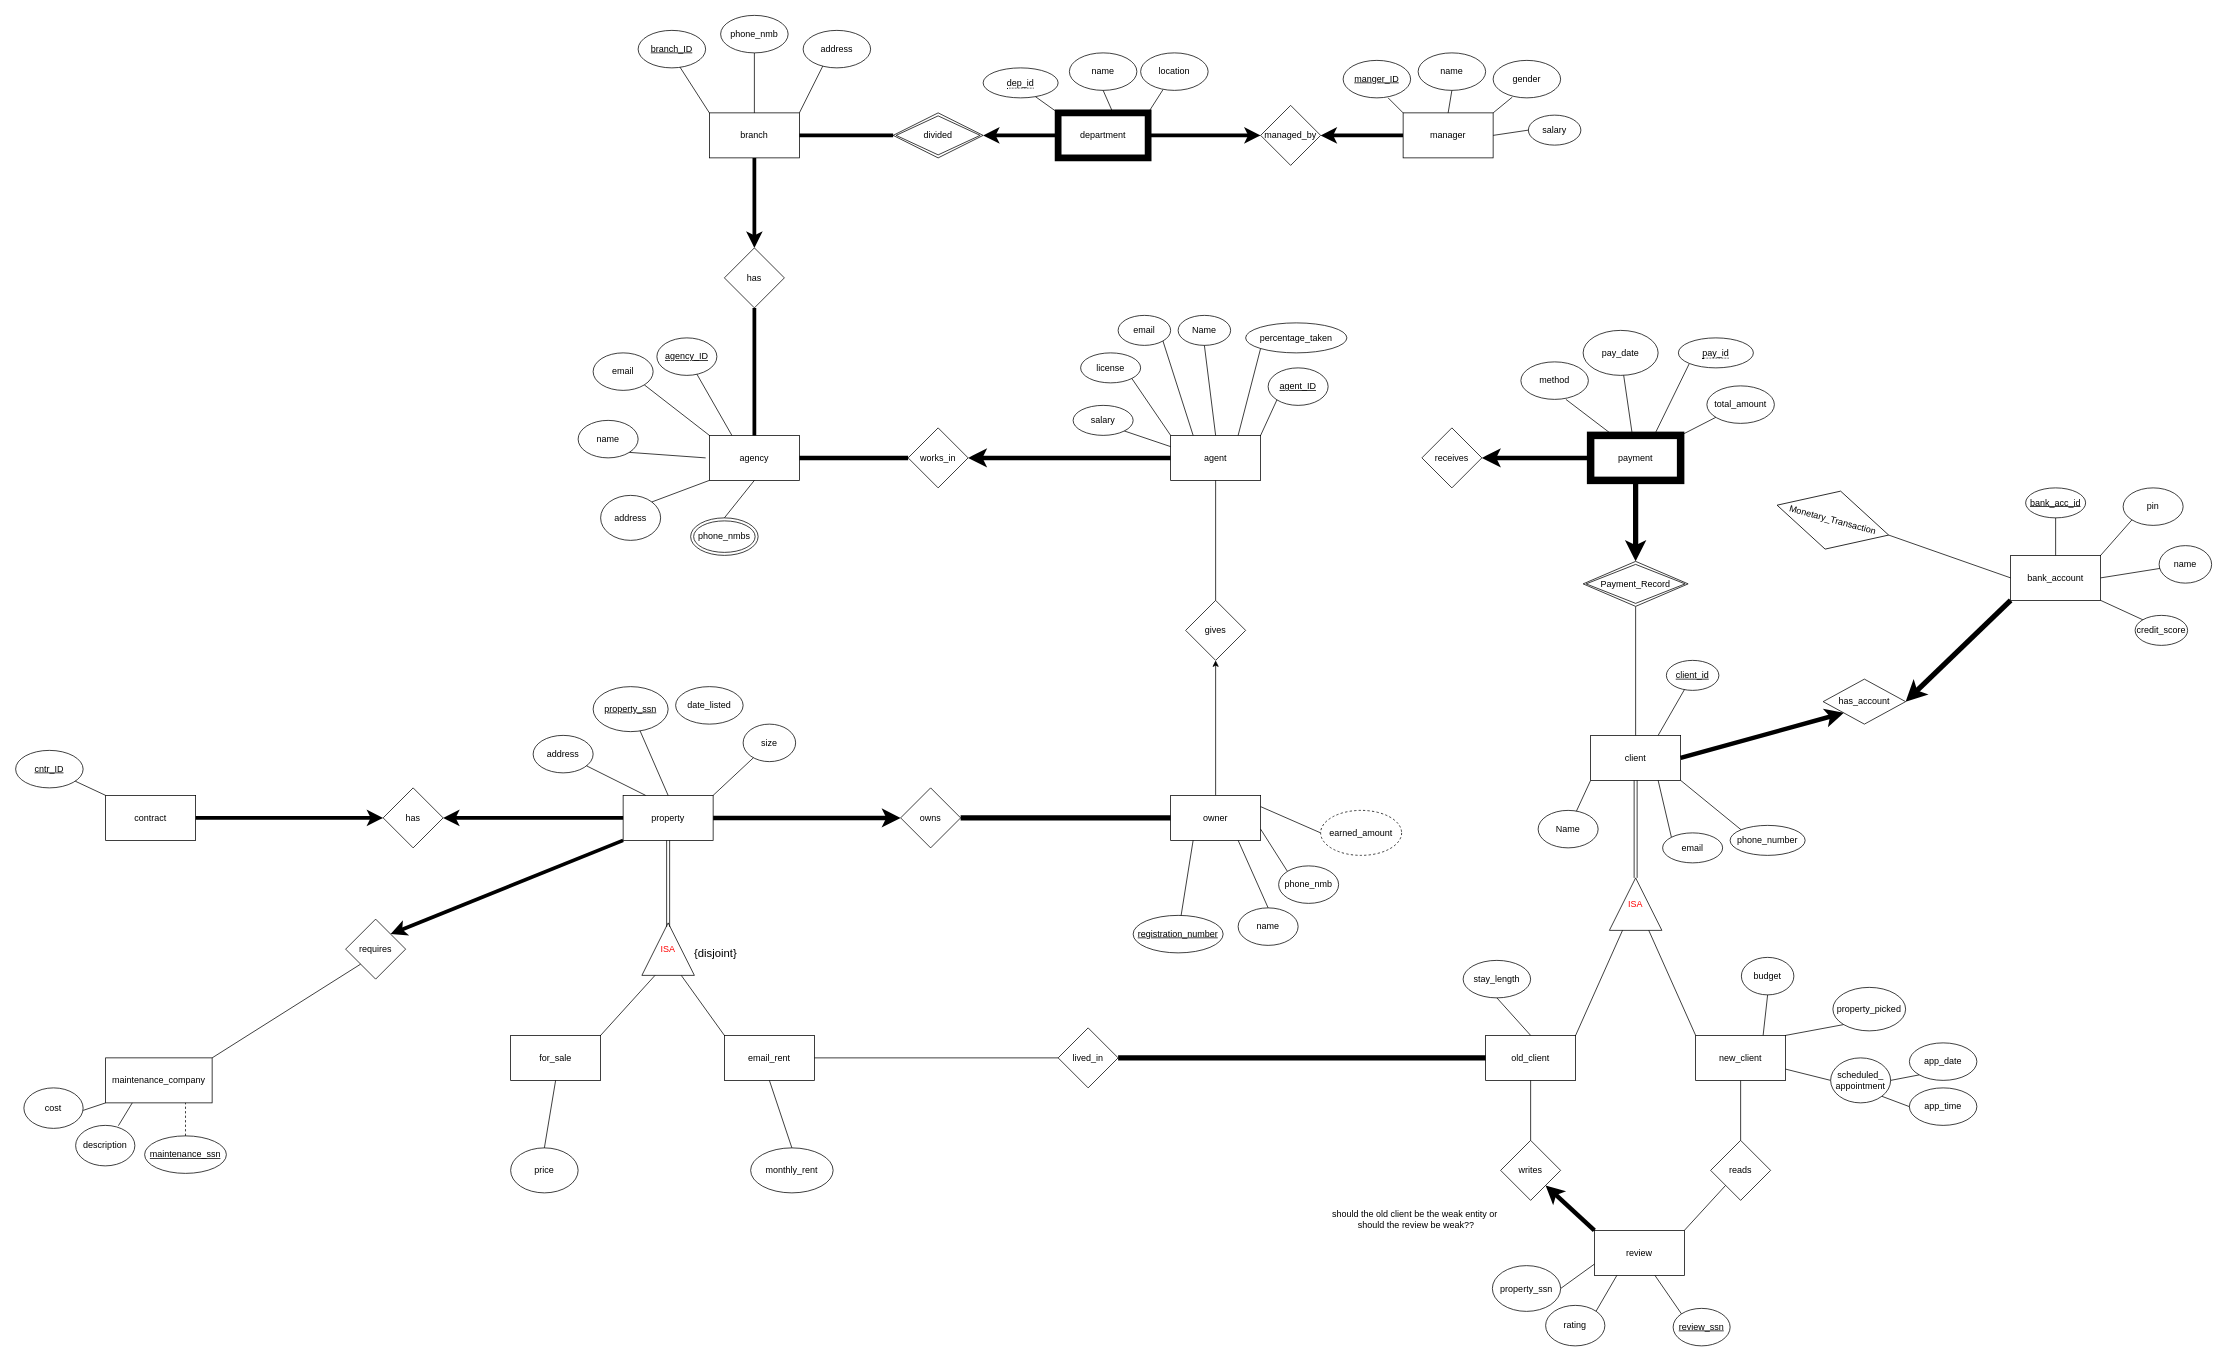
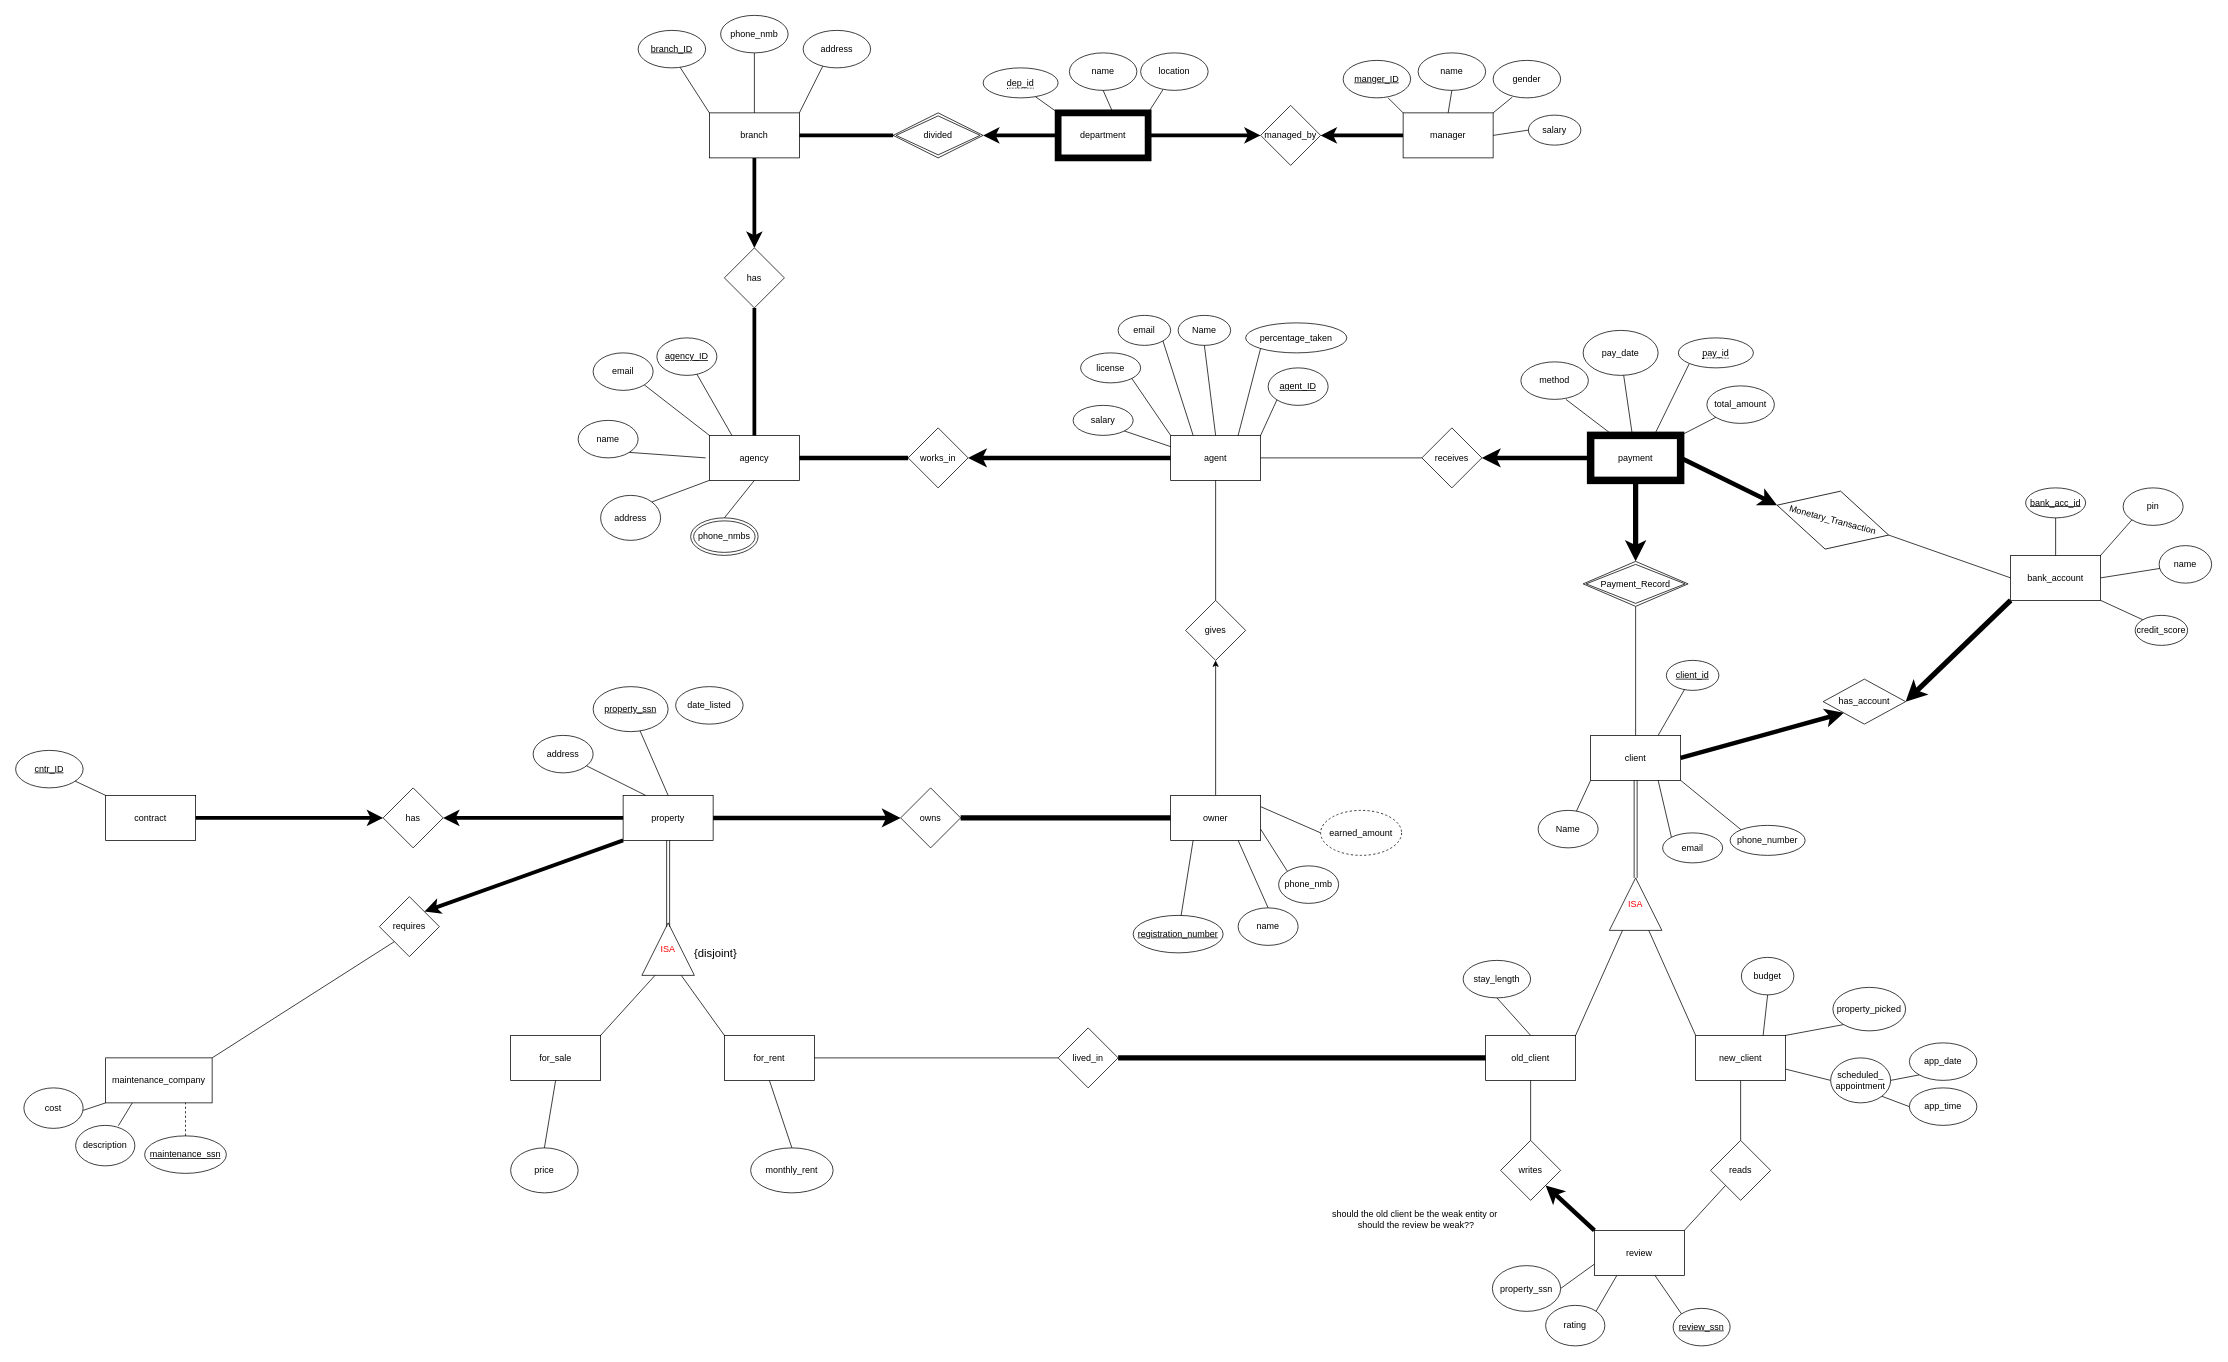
edge "agent" -- "receives": added
edge "payment" -> "Monetary_Transaction": added
node "size": removed
edge "size" -- "property": removed
node "requires": moved (375, 949) -> (409, 927)
node "email_rent": label "email_rent" -> "for_rent"
